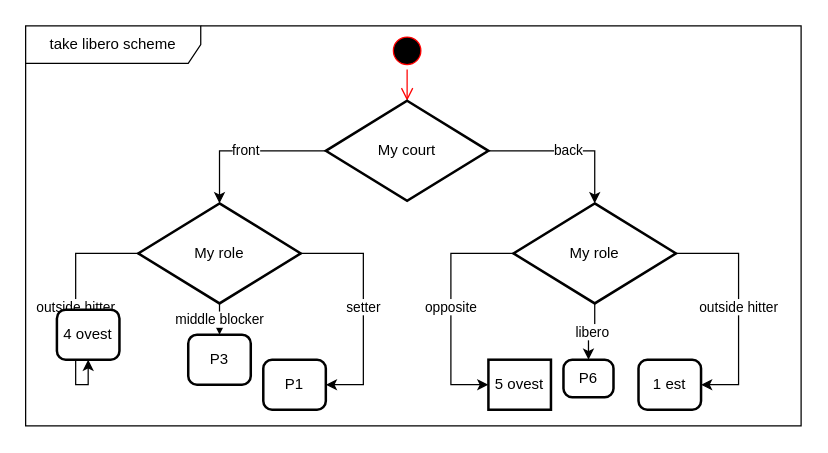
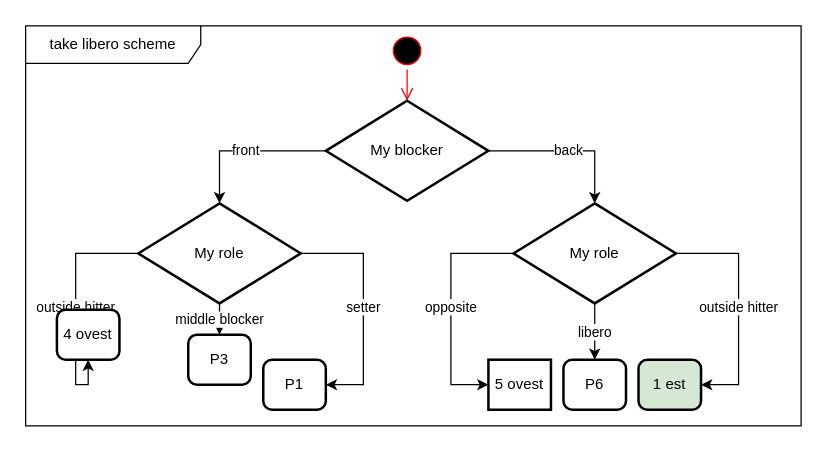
node "My court": label "My court" -> "My blocker"
node "P6": size 50x38 -> 63x50
node "1 est": fillcolor #ffffff -> #d5e8d4
